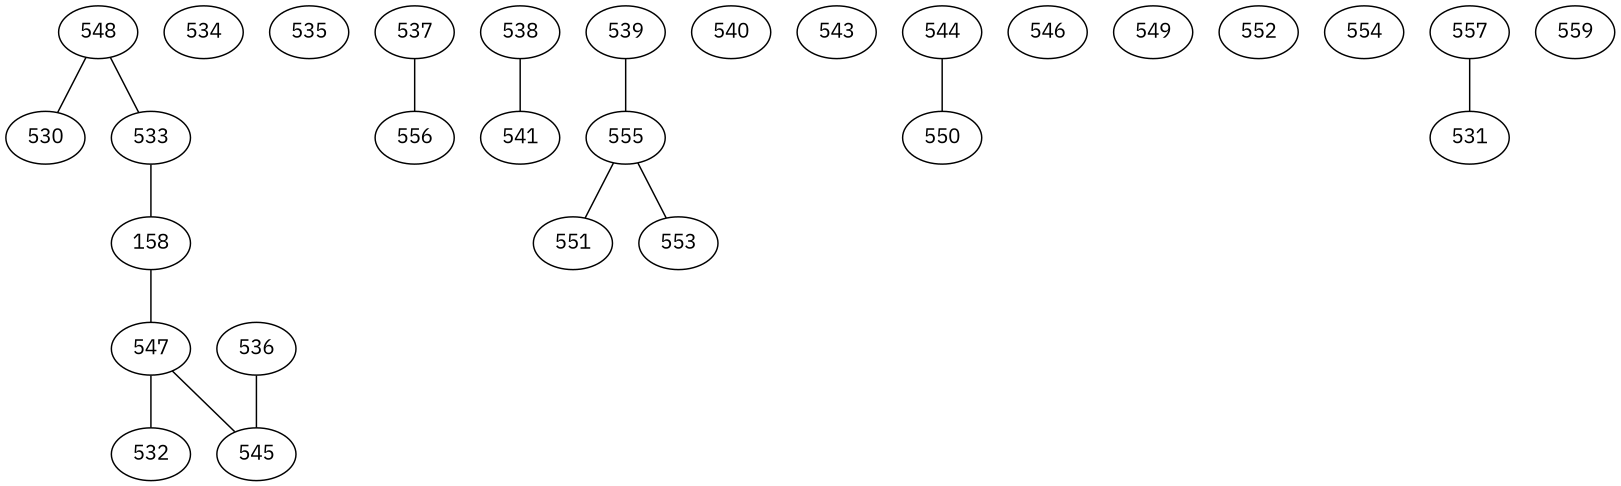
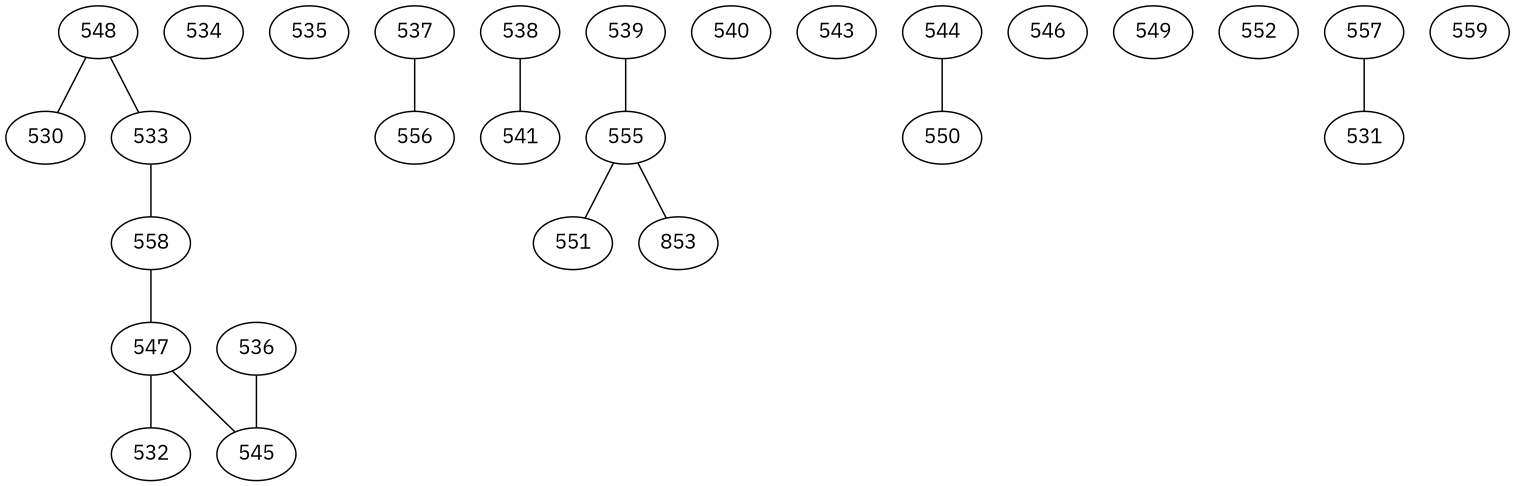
node "554": removed
node "158": label "158" -> "558"
node "553": label "553" -> "853"
